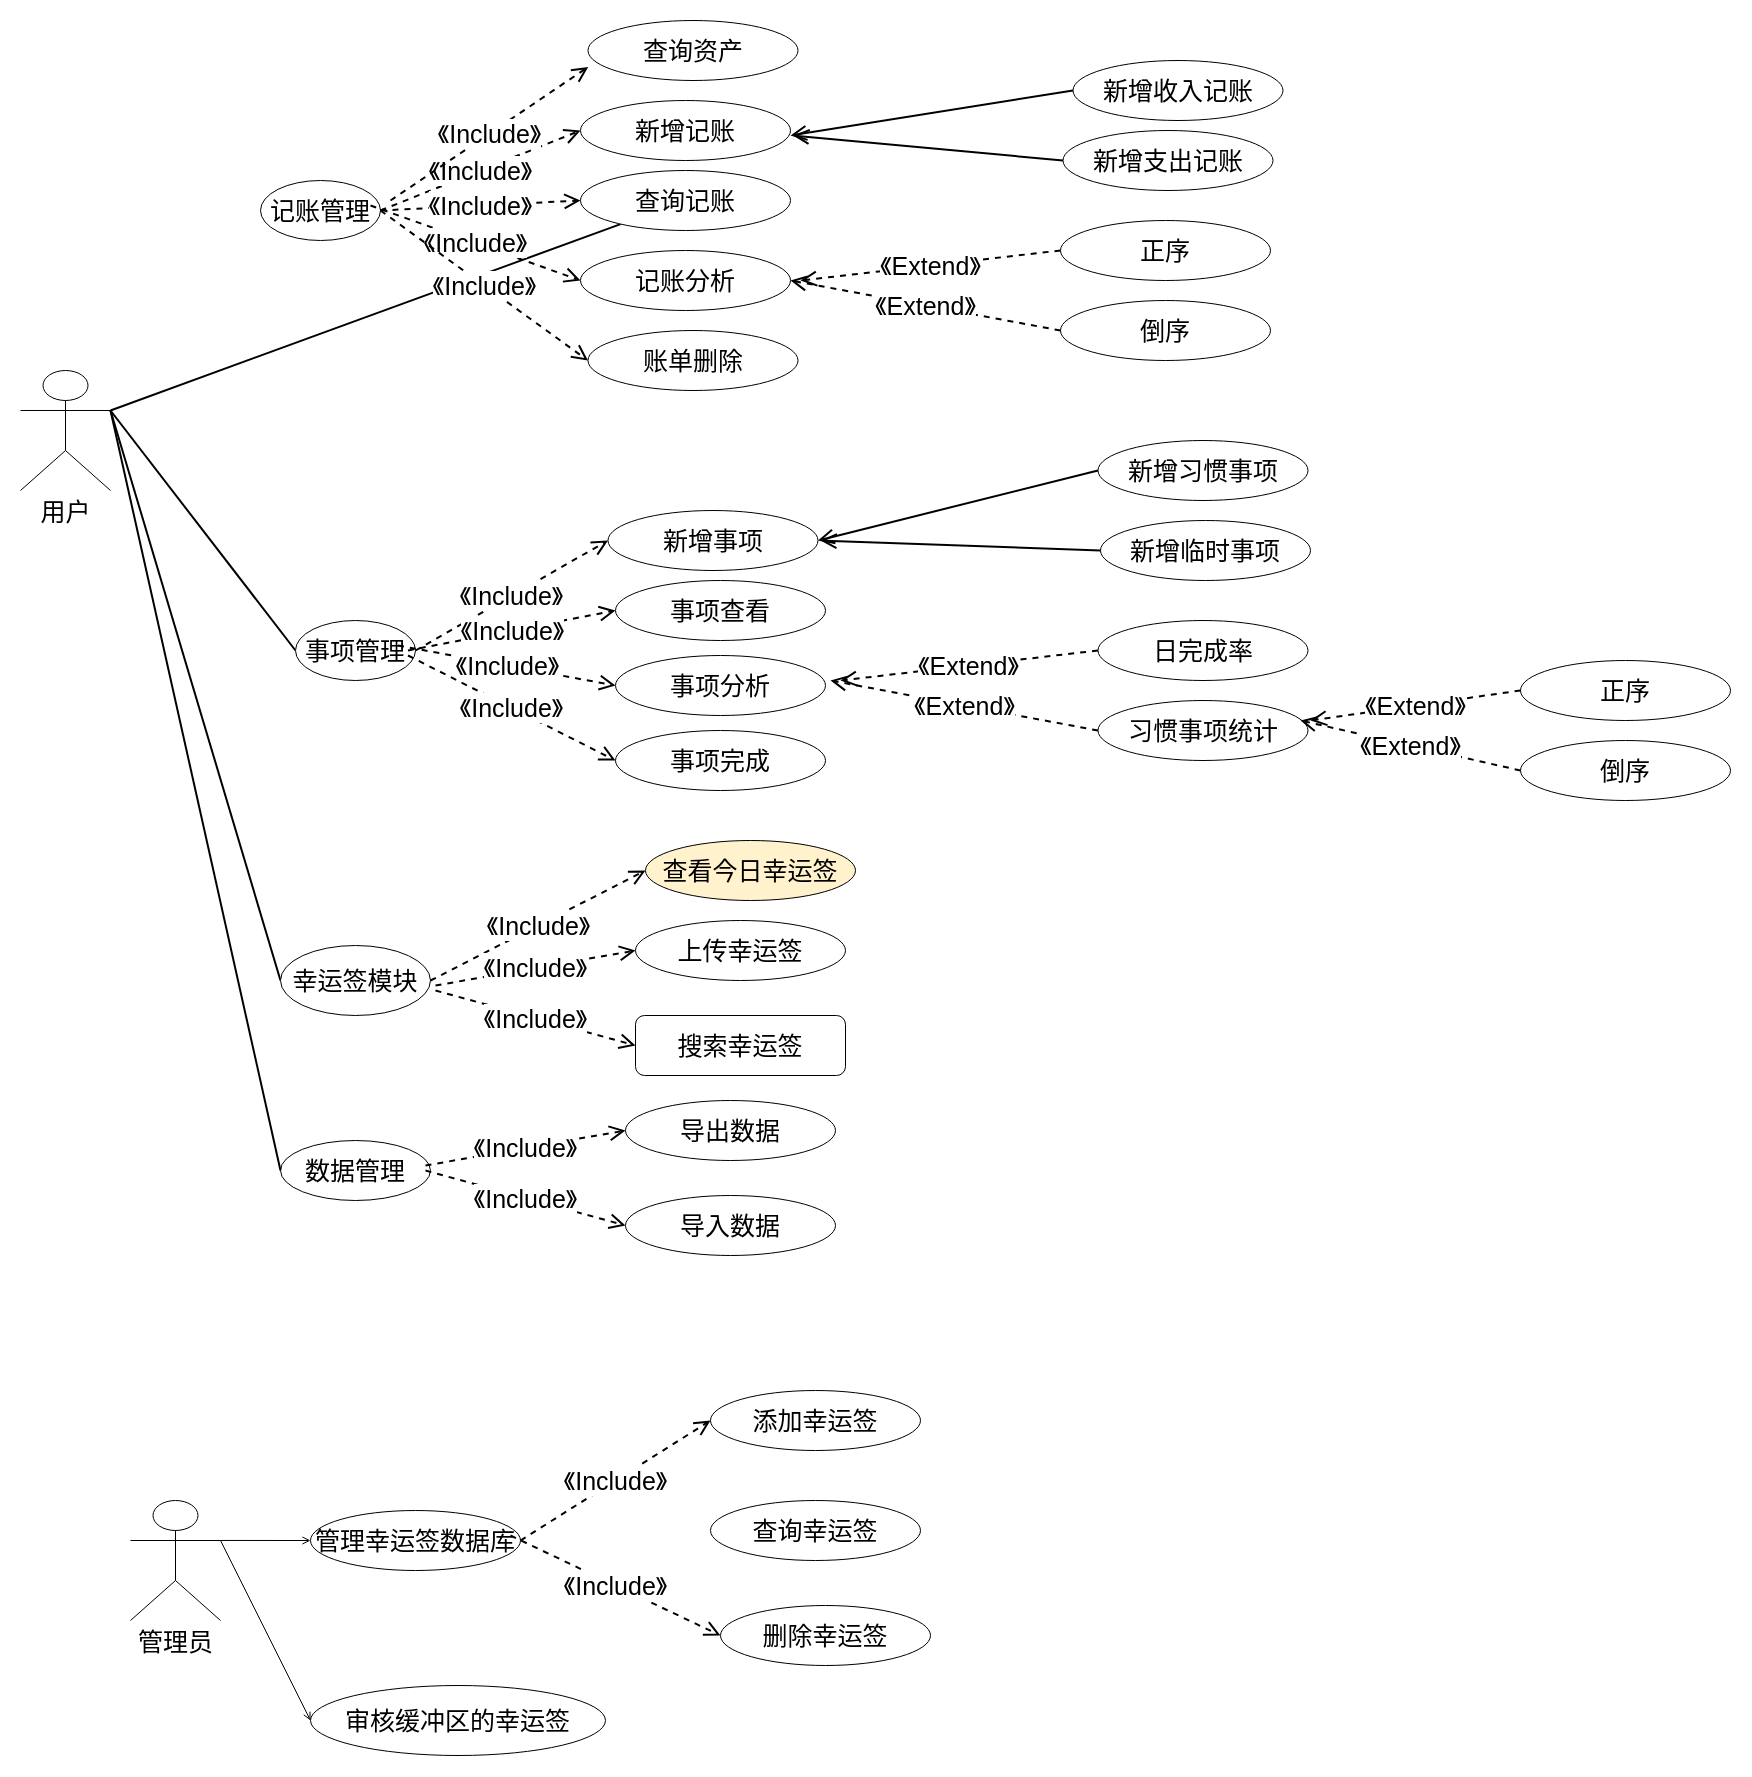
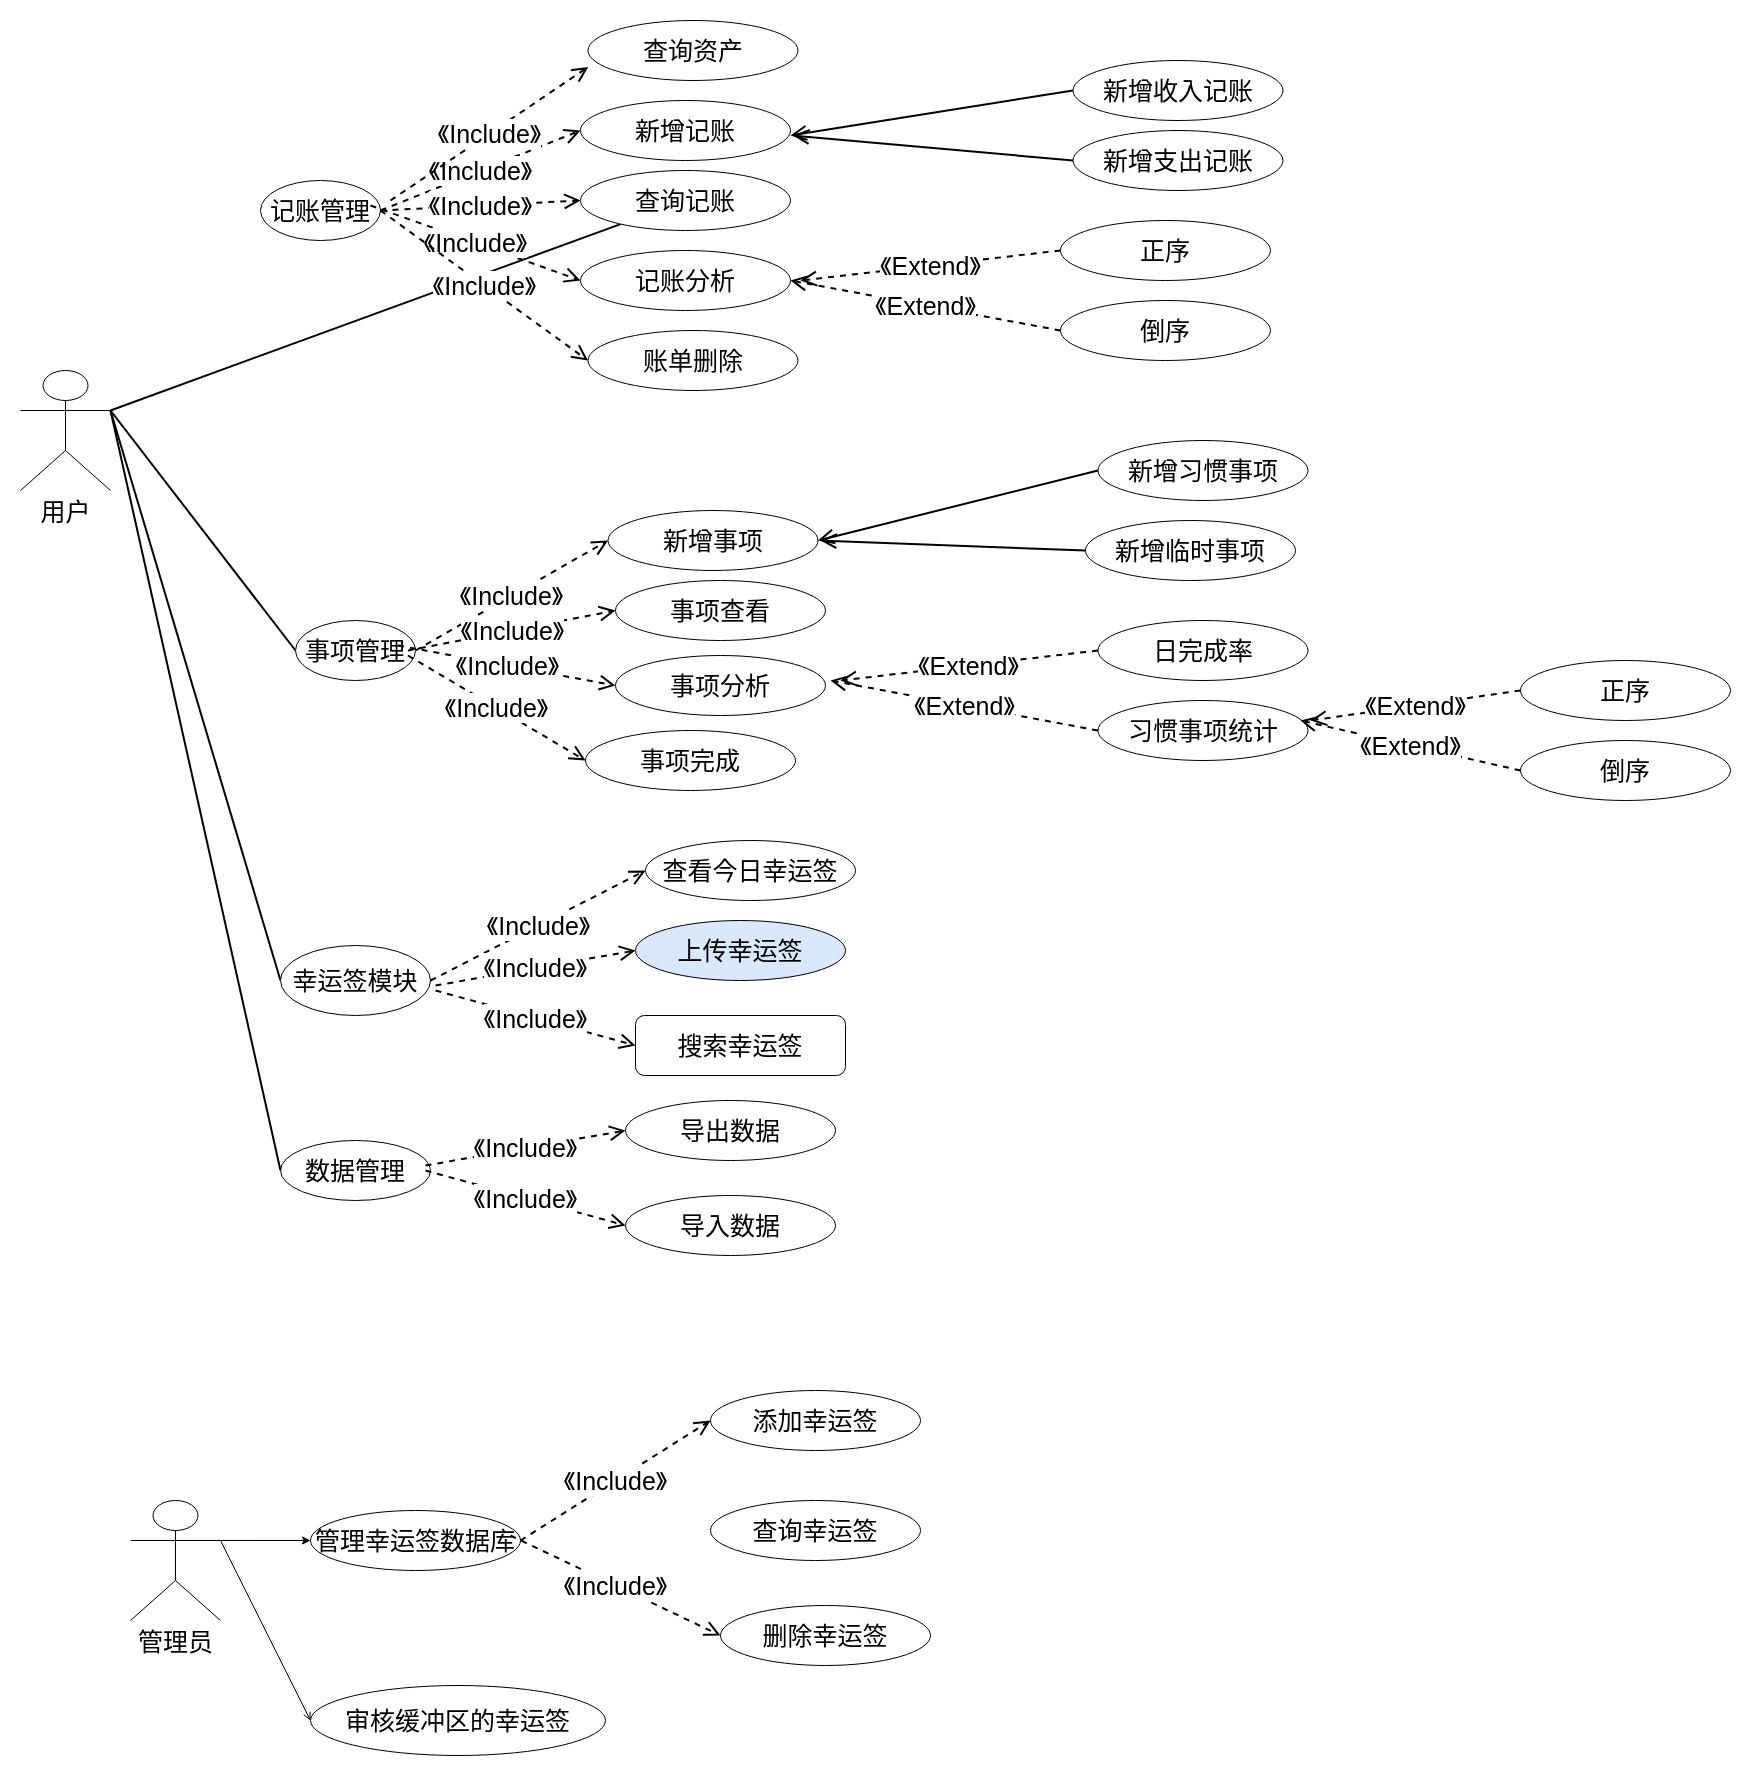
node "新增支出记账": moved (1168, 161) -> (1178, 161)
node "新增临时事项": moved (1206, 551) -> (1191, 551)
node "事项完成": moved (721, 761) -> (691, 761)
node "查看今日幸运签": fillcolor #fff2cc -> #ffffff
node "上传幸运签": fillcolor #ffffff -> #dae8fc
edge "管理员" -> "管理幸运签数据库": arrowhead open -> classic
